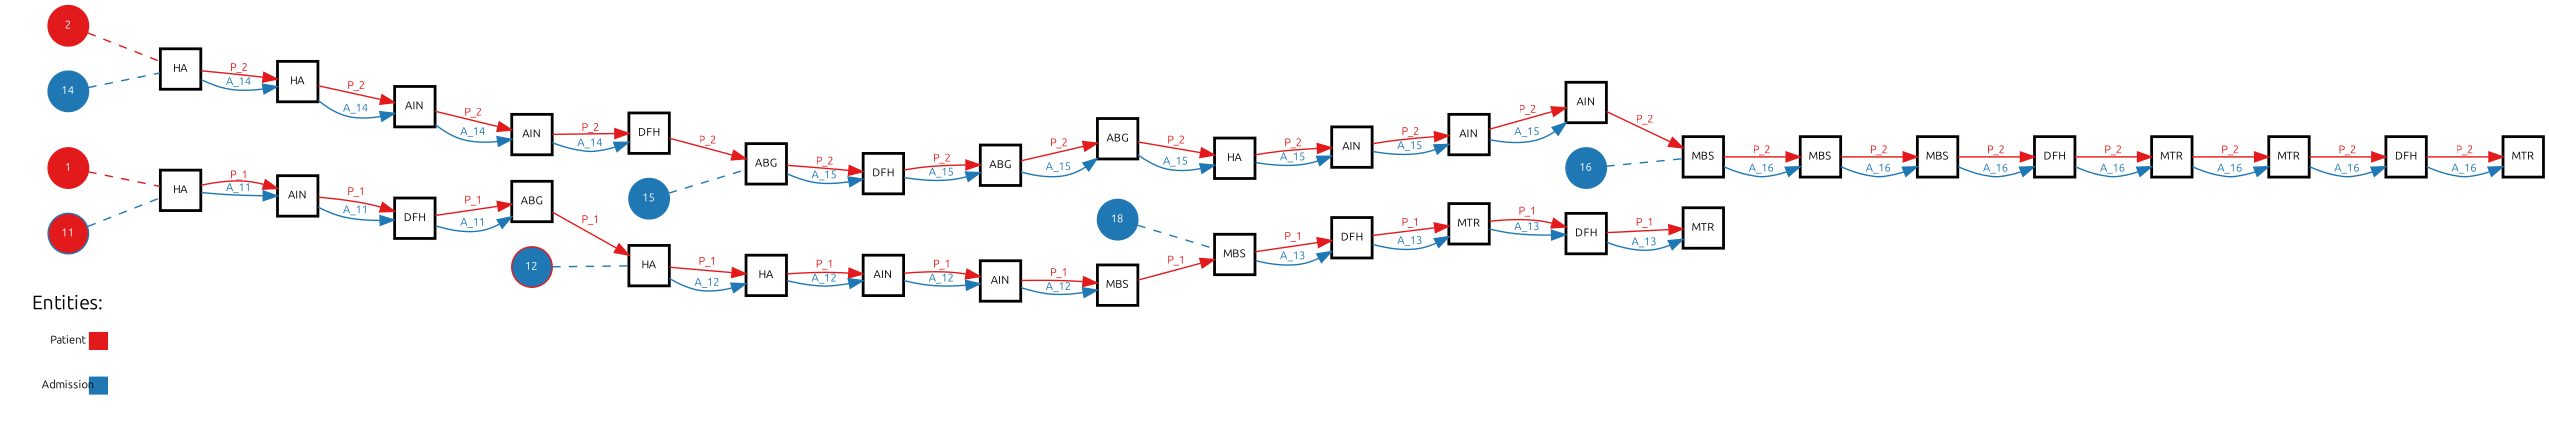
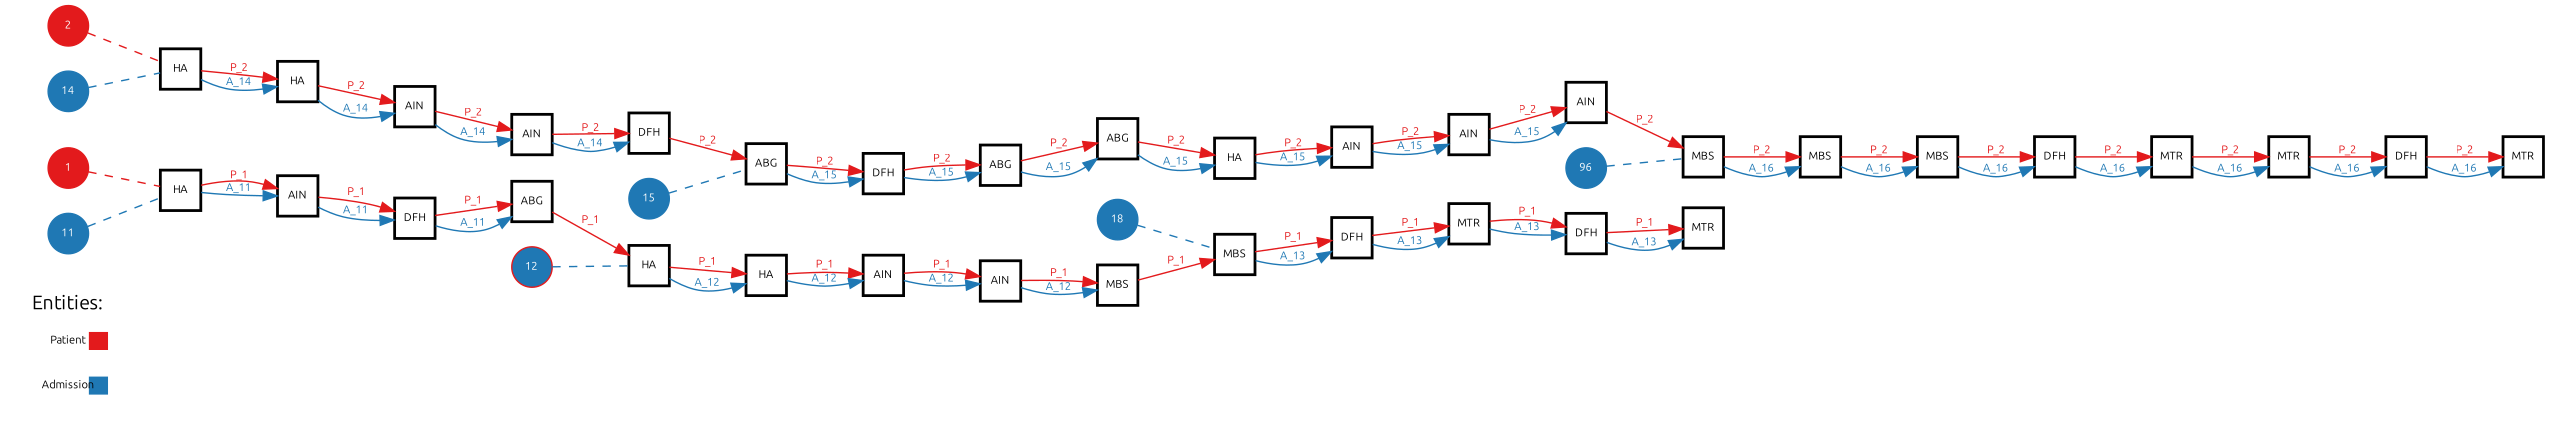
node "16": label "16" -> "96"
node "11": fillcolor #e31a1c -> #1f78b4
